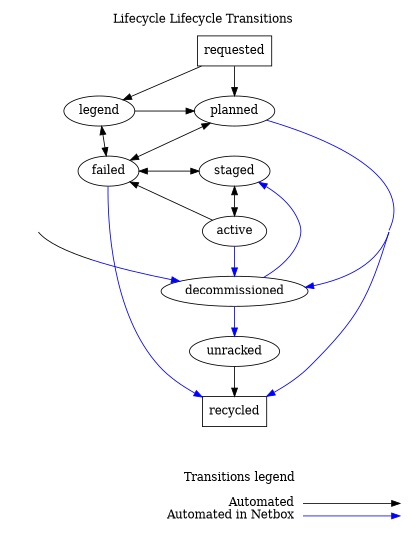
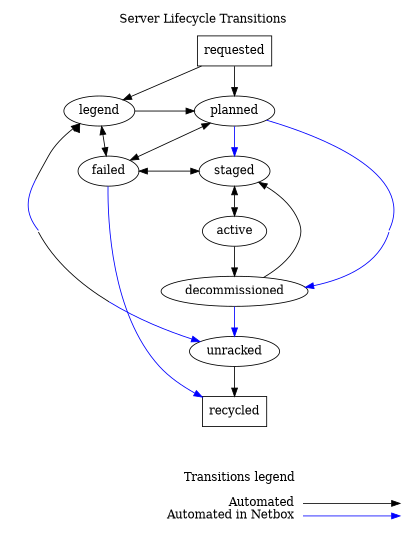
cluster "Lifecycle Lifecycle Transitions": label "Lifecycle Lifecycle Transitions" -> "Server Lifecycle Transitions"
edge "active" -> "failed": removed
edge "decommissioned" -> "staged": color blue -> black
edge "active" -> "decommissioned": color blue -> black
edge "legend" -- "decommissioned": now "legend" -- "unracked"
edge "planned" -> "recycled": now "planned" -> "staged"
